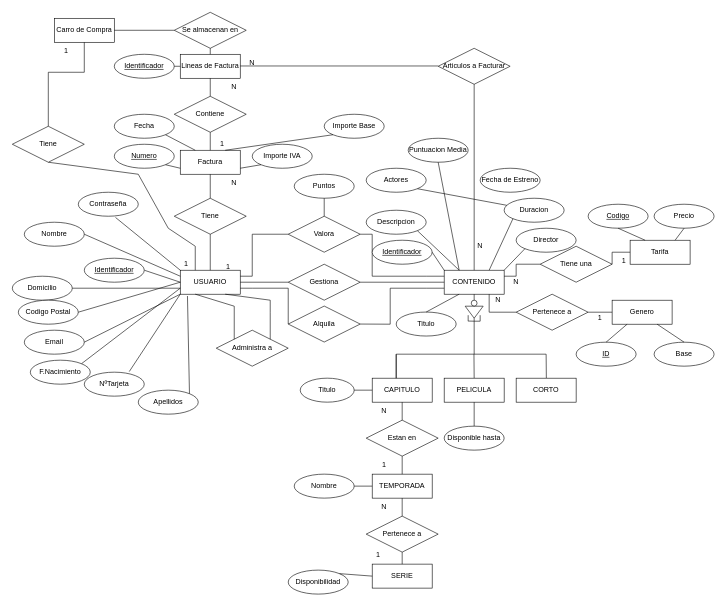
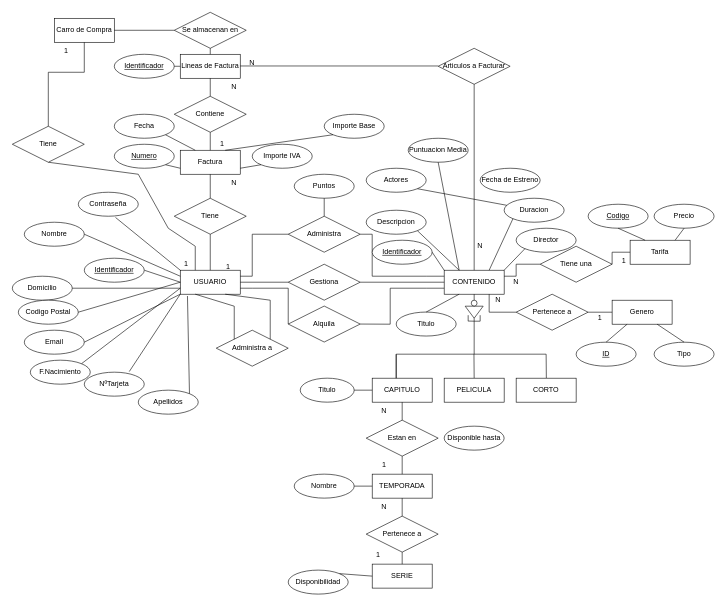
node "Valora": label "Valora" -> "Administra"
node "Base": label "Base" -> "Tipo"
edge "PELICULA" -- "Disponible hasta": removed
